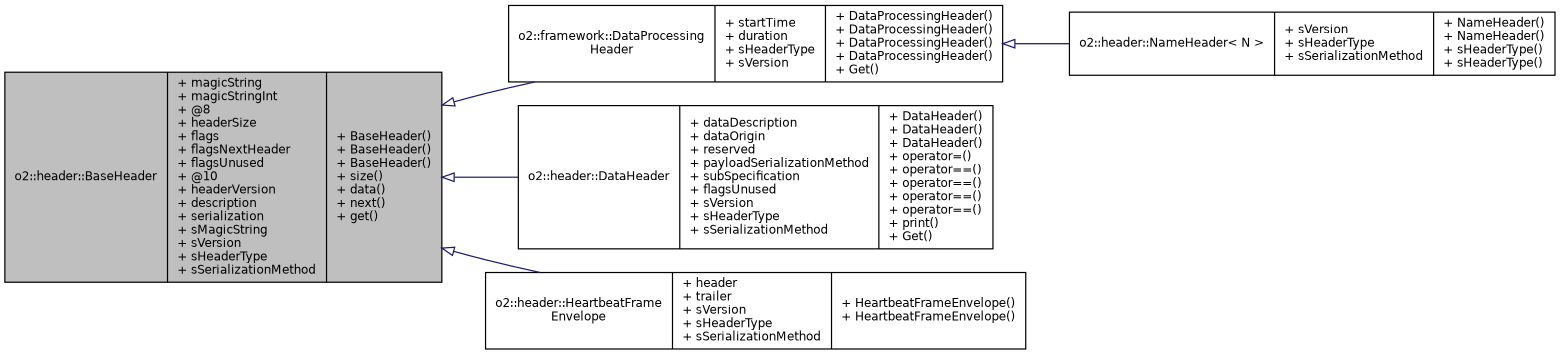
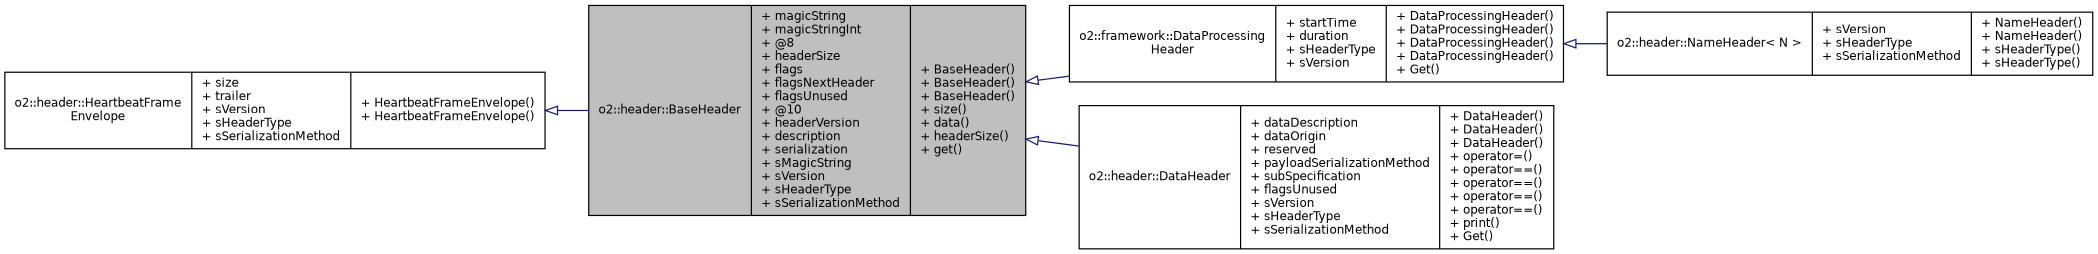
node "o2::header::BaseHeader": text "+ next()" -> "+ headerSize()"
edge "o2::header::HeartbeatFrame" -> "o2::header::BaseHeader": reversed
node "o2::header::HeartbeatFrame": text "+ header" -> "+ size"
